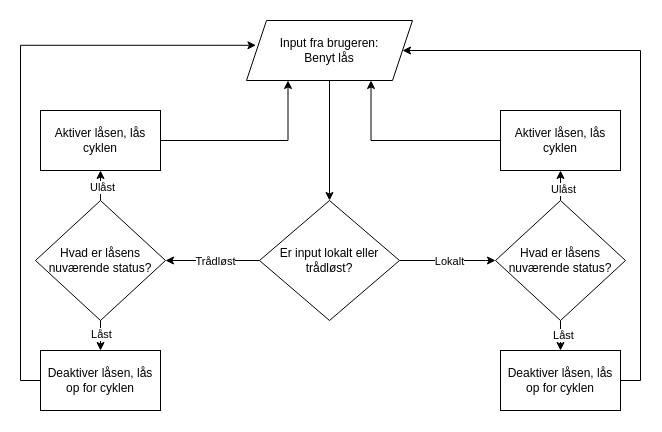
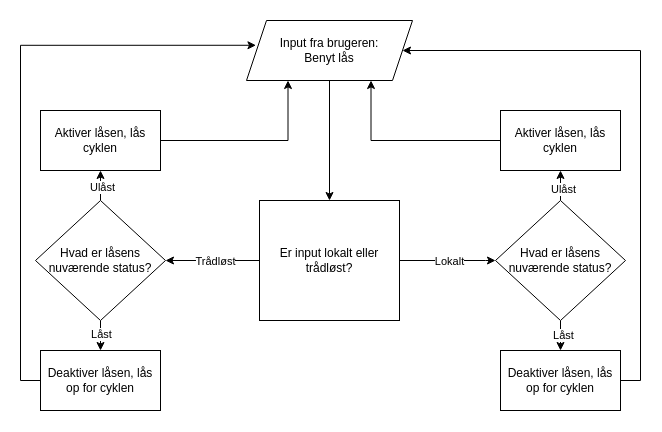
node "Er input lokalt eller trådløst?": shape diamond -> rectangle
